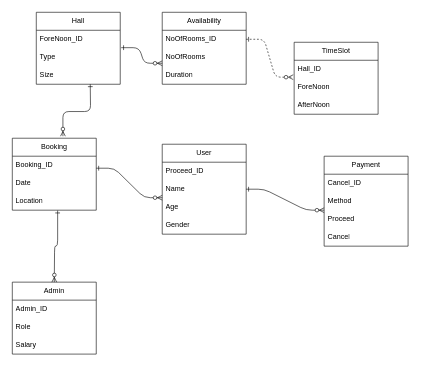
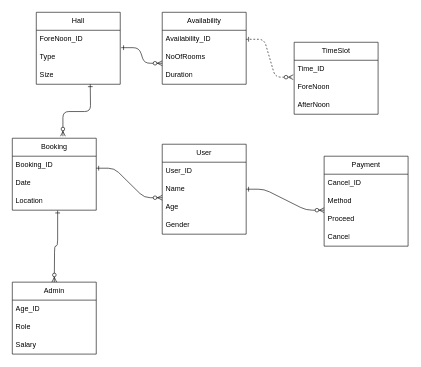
node "NoOfRooms_ID": label "NoOfRooms_ID" -> "Availability_ID"
node "Hall_ID": label "Hall_ID" -> "Time_ID"
node "Proceed_ID": label "Proceed_ID" -> "User_ID"
node "Admin_ID": label "Admin_ID" -> "Age_ID"
